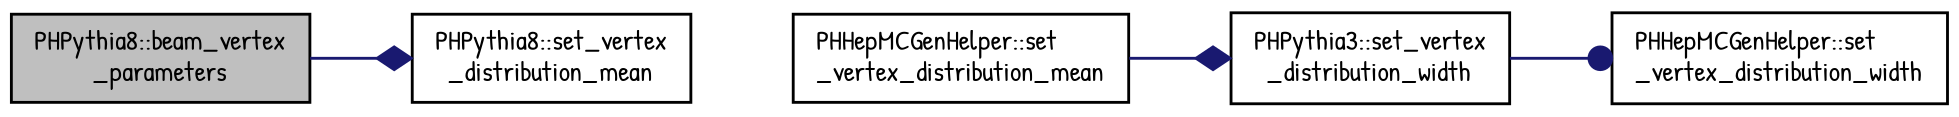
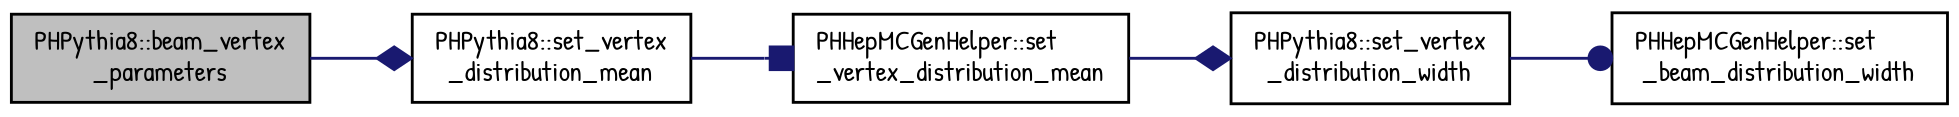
edge "PHPythia8::set_vertex _distribution_mean" -> "PHHepMCGenHelper::set _vertex_distribution_mean": added
node "PHPythia3::set_vertex _distribution_width": label "PHPythia3::set_vertex _distribution_width" -> "PHPythia8::set_vertex _distribution_width"
node "PHHepMCGenHelper::set _vertex_distribution_width": label "PHHepMCGenHelper::set _vertex_distribution_width" -> "PHHepMCGenHelper::set _beam_distribution_width"
